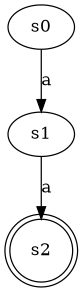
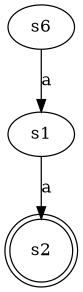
node "s0": label "s0" -> "s6"
